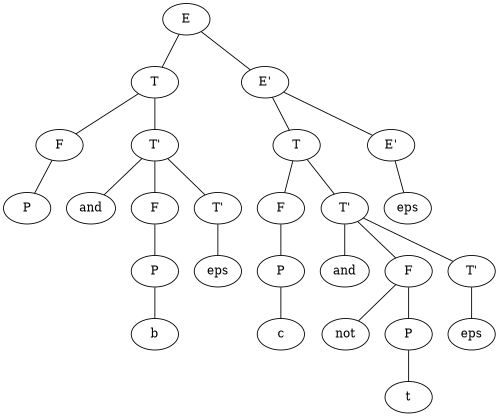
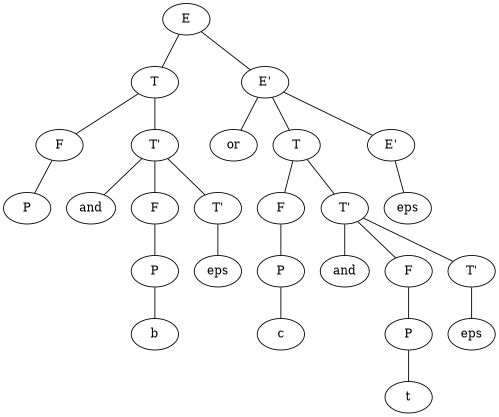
node "or": added
node "not": removed
